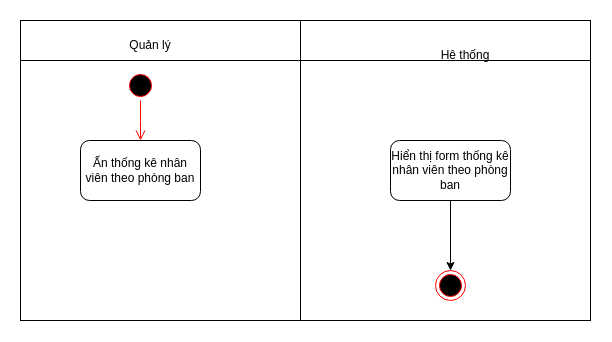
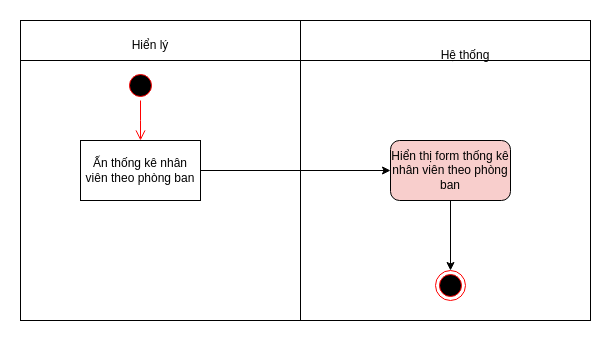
node "Quản lý": label "Quản lý" -> "Hiển lý"
node "Ấn thống kê nhân viên theo phòng ban": shape rounded rectangle -> rectangle
edge "Ấn thống kê nhân viên theo phòng ban" -> "Hiển thị form thống kê nhân viên theo phòng ban": added
node "Hiển thị form thống kê nhân viên theo phòng ban": fillcolor #ffffff -> #f8cecc
